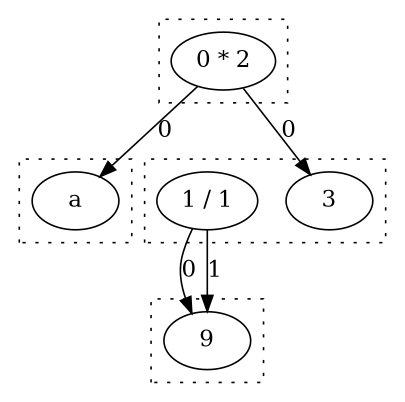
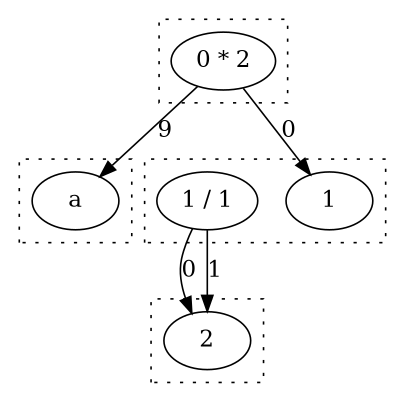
edge "0 * 2" -> "a": label "0" -> "9"
node "3": label "3" -> "1"
node "9": label "9" -> "2"
